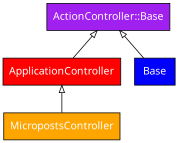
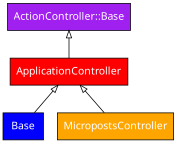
edge "Base" -> "ActionController::Base": now "Base" -> "ApplicationController"
